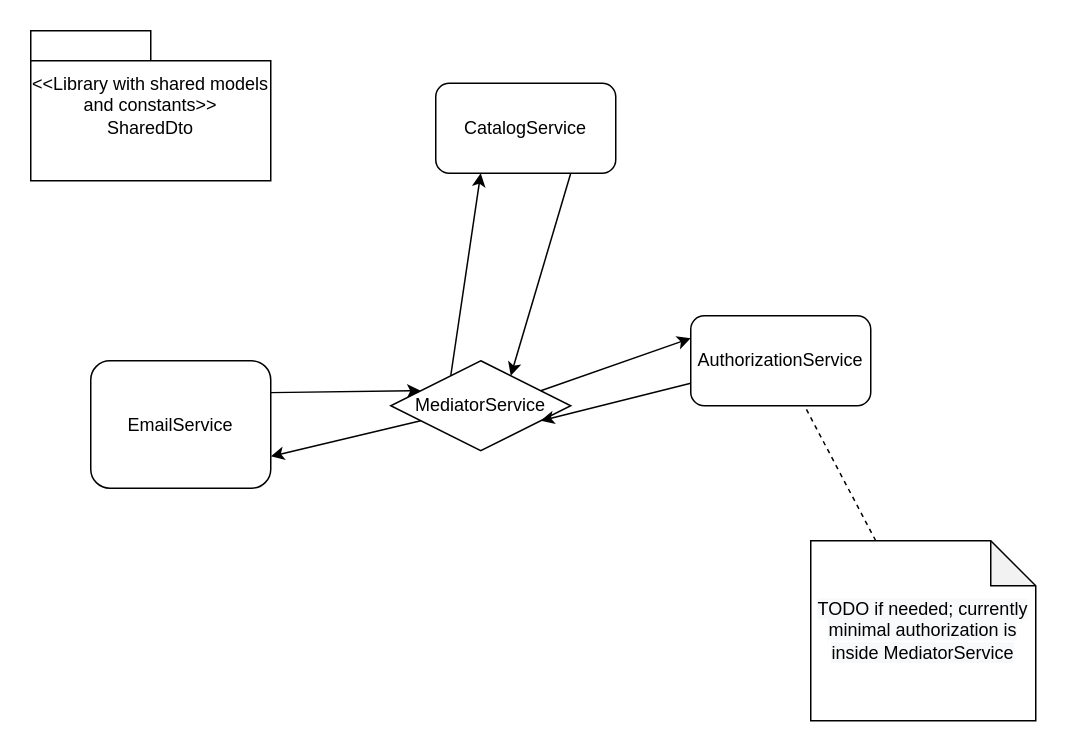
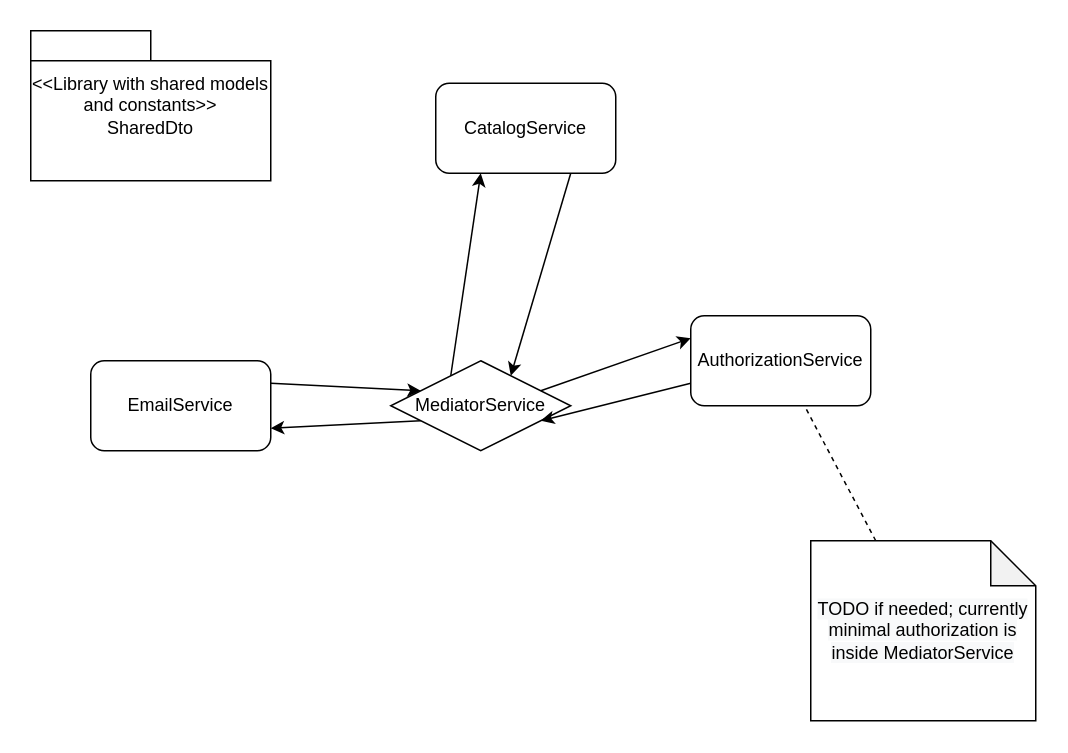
node "EmailService": size 180x128 -> 180x90
